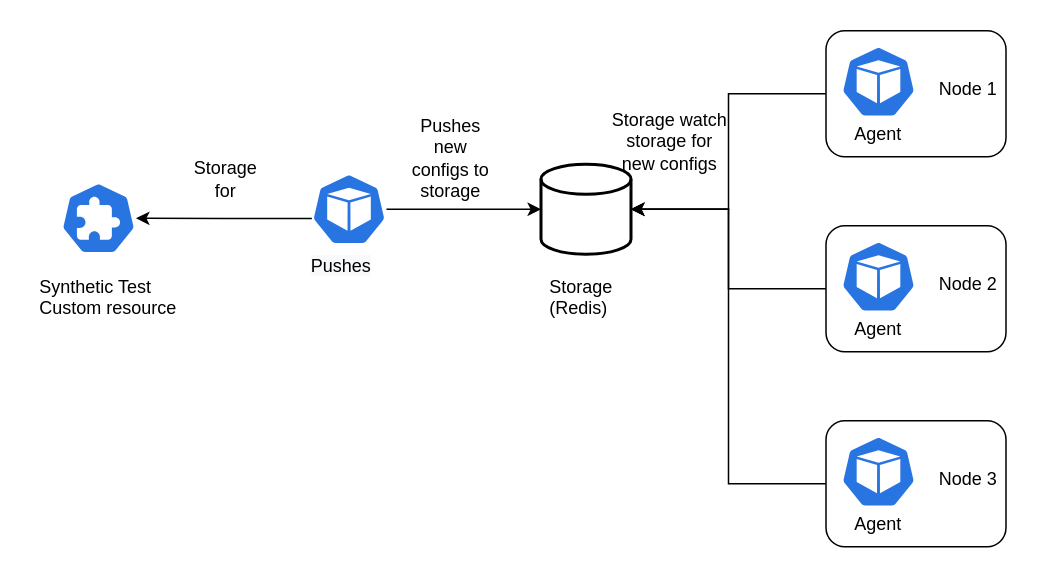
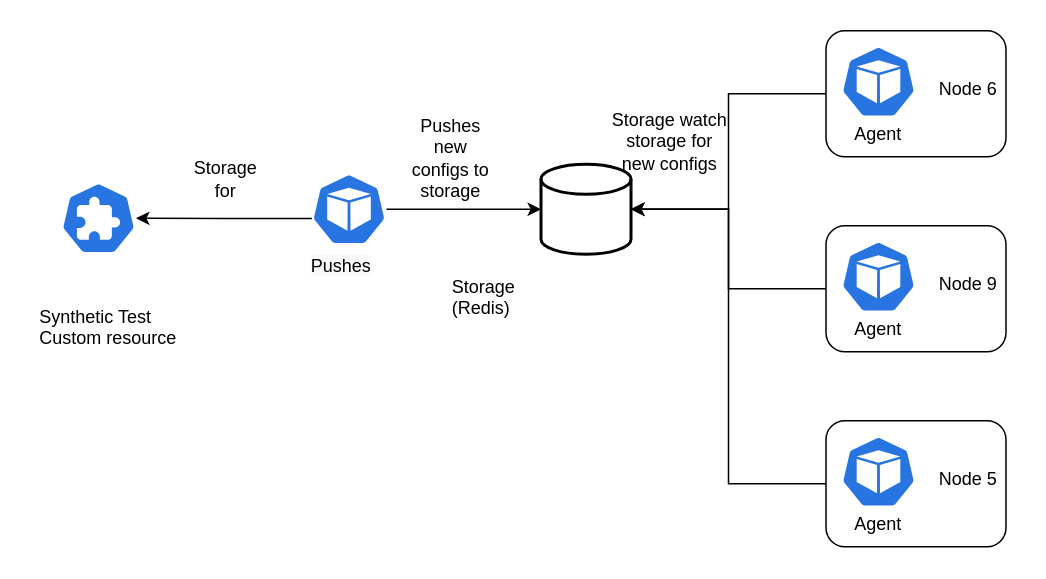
node "Node 1": label "Node 1" -> "Node 6"
node "Node 2": label "Node 2" -> "Node 9"
node "Synthetic Test Custom resource": moved (121, 289) -> (121, 319)
node "Storage (Redis)": moved (586, 289) -> (488, 289)
node "Node 3": label "Node 3" -> "Node 5"
